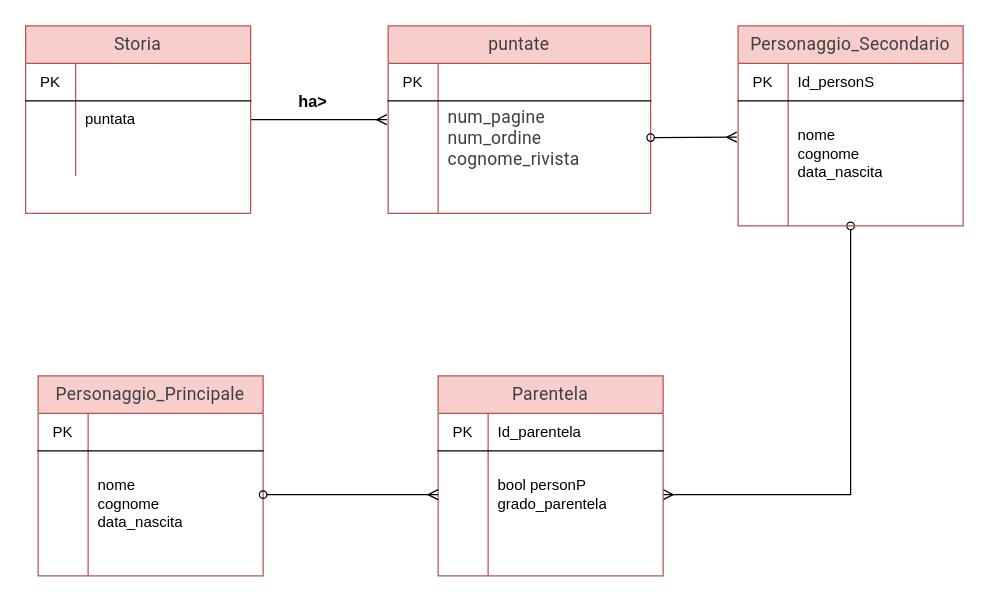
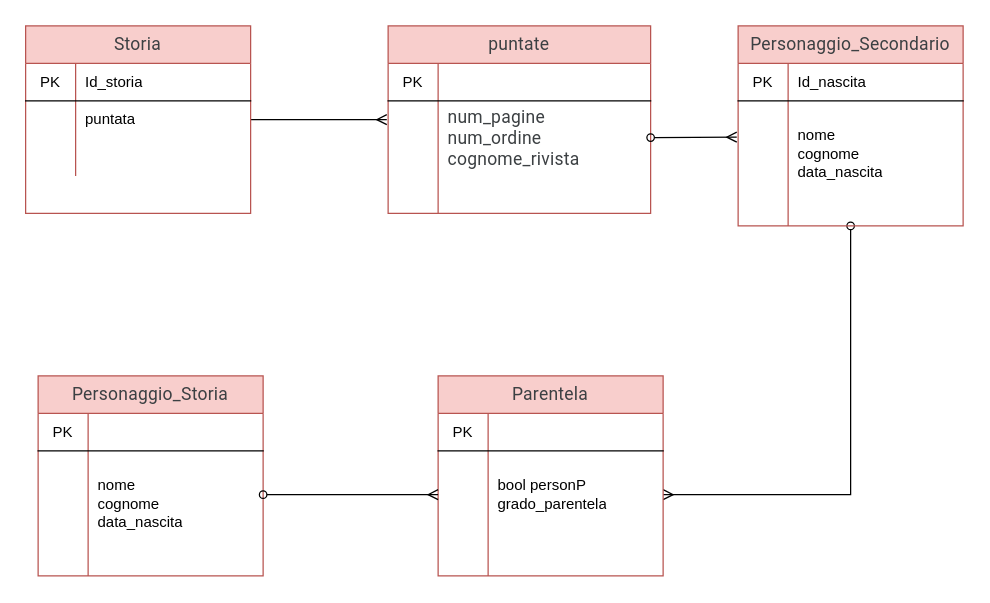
node "Id_storia": added
node "Id_personS": label "Id_personS" -> "Id_nascita"
node "ha>": removed
node "Personaggio_Principale": label "Personaggio_Principale" -> "Personaggio_Storia"
node "Id_parentela": removed
